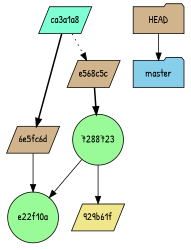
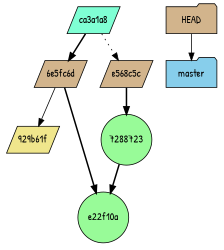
edge "6e5fc6d" -> "e22f10a": style solid -> bold
edge "7288723" -> "e22f10a": style solid -> bold
edge "7288723" -> "929b61f": now "6e5fc6d" -> "929b61f"
